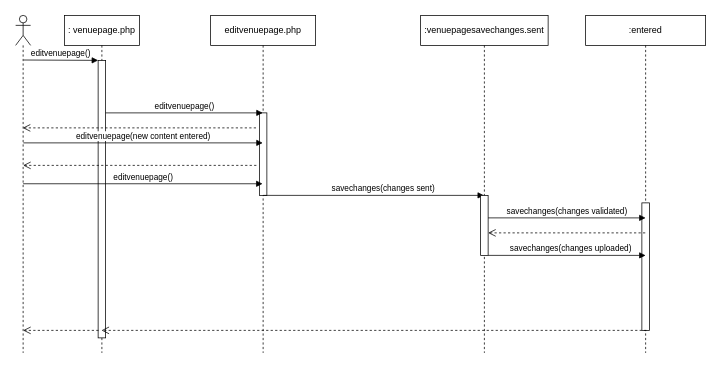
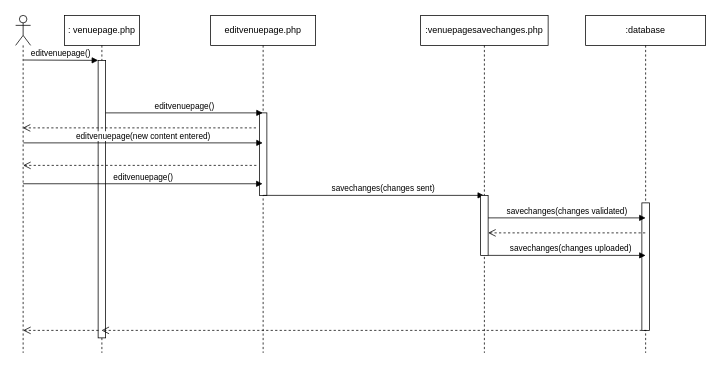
node ":venuepagesavechanges.sent": label ":venuepagesavechanges.sent" -> ":venuepagesavechanges.php"
node ":entered": label ":entered" -> ":database"
